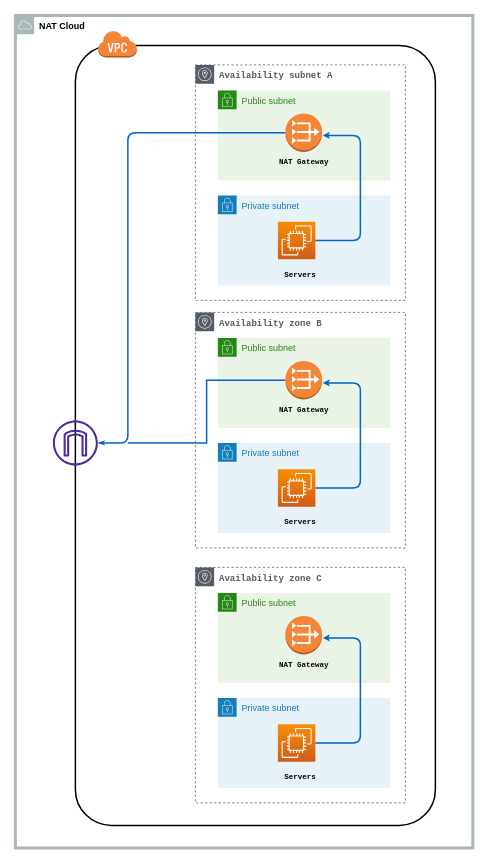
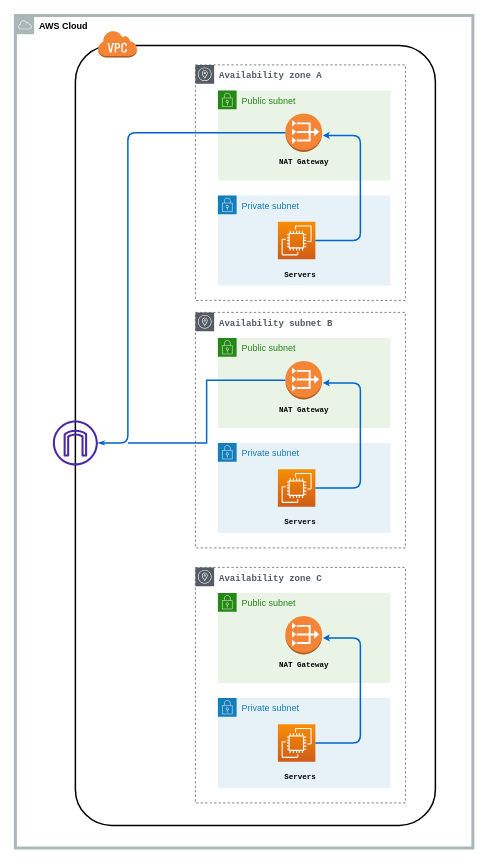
node "NAT Cloud": label "NAT Cloud" -> "AWS Cloud"
node "Availability subnet A": label "Availability subnet A" -> "Availability zone A"
node "Availability zone B": label "Availability zone B" -> "Availability subnet B"
